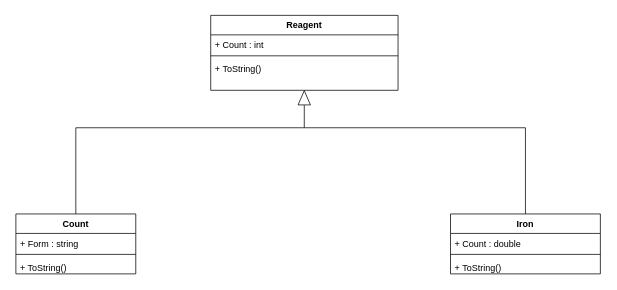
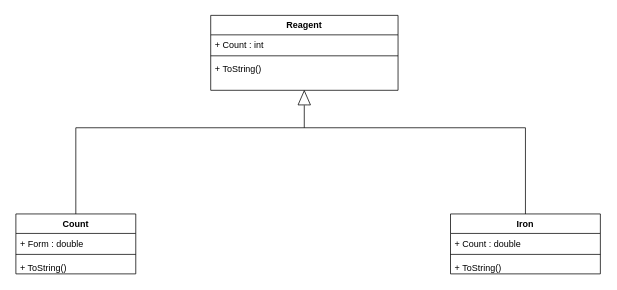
node "+ Form : string": label "+ Form : string" -> "+ Form : double"
